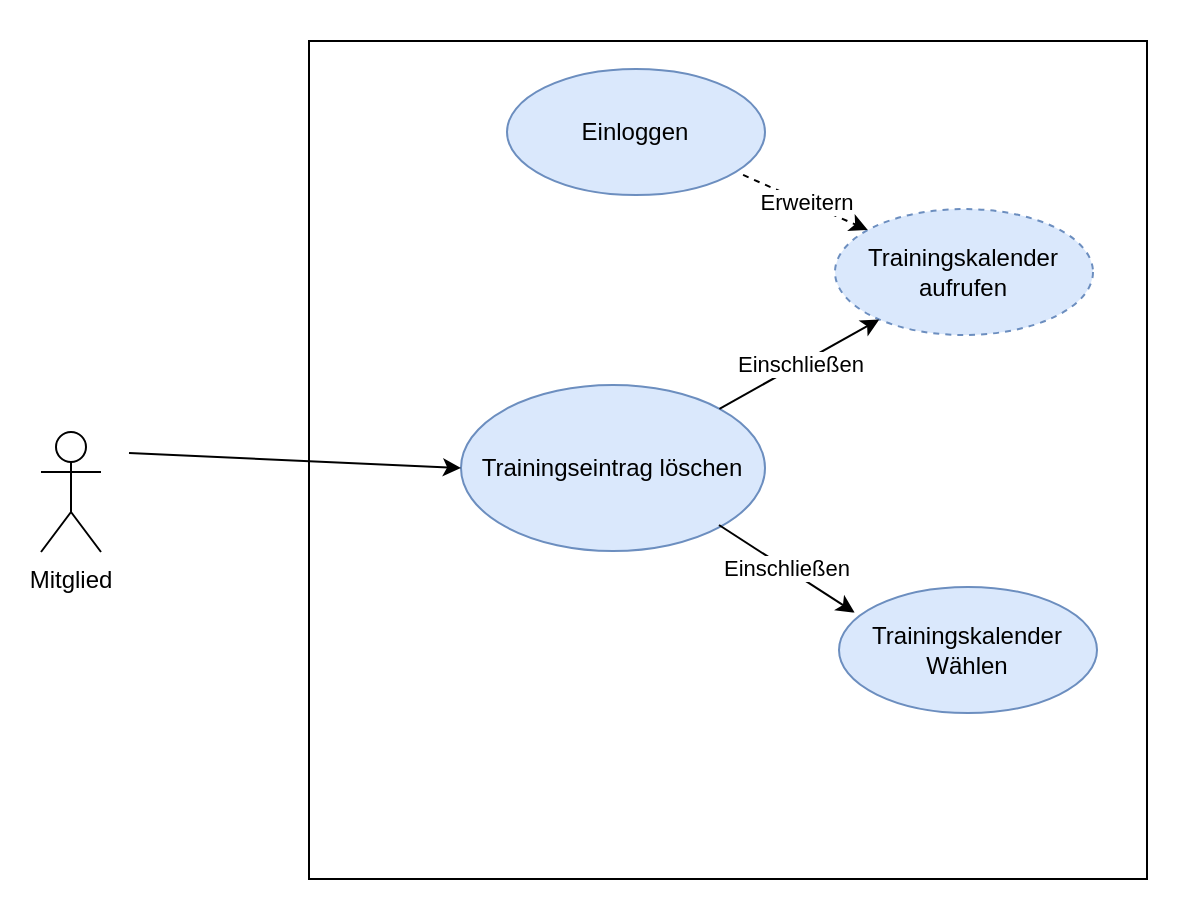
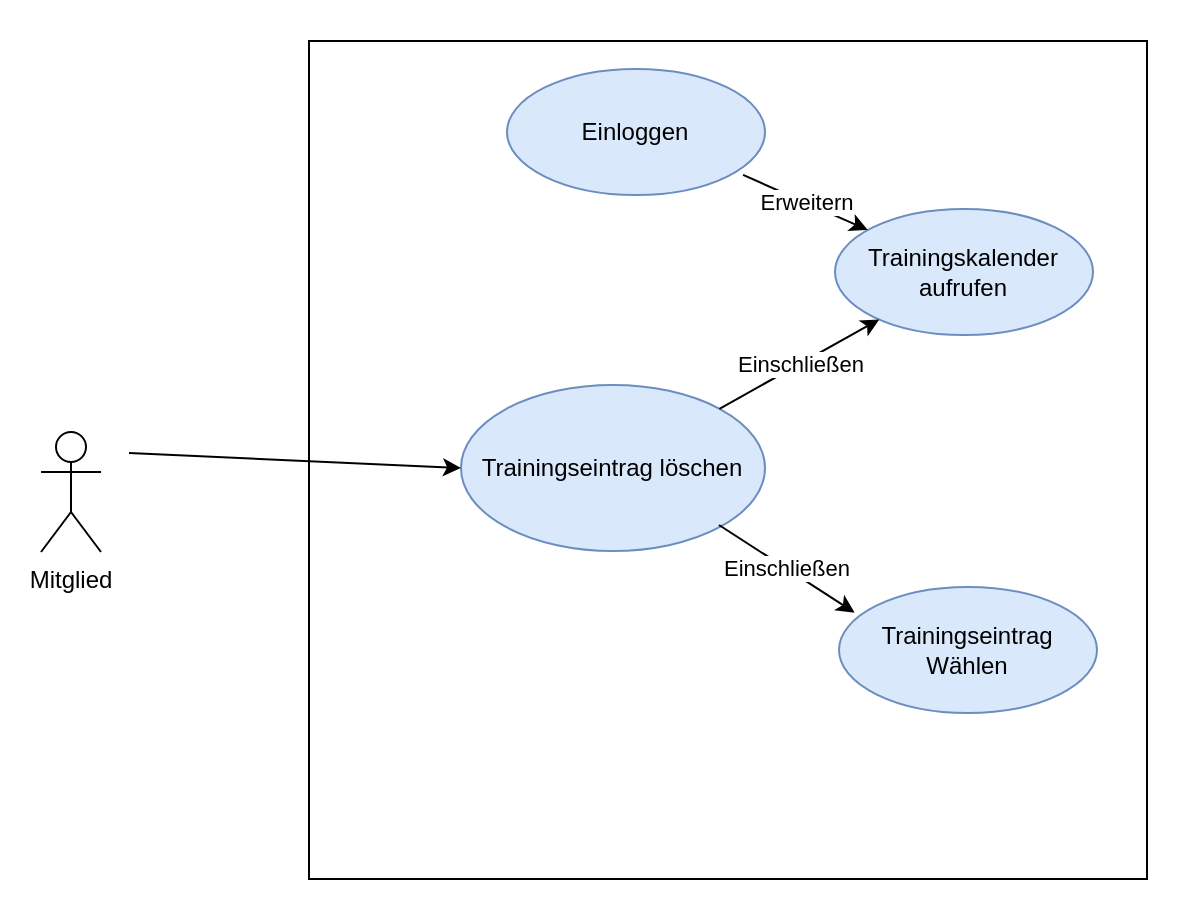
edge "Einloggen" -> "Trainingskalender aufrufen": style dashed -> solid
node "Trainingskalender aufrufen": style dashed -> solid
node "Trainingskalender Wählen": label "Trainingskalender Wählen" -> "Trainingseintrag Wählen"
